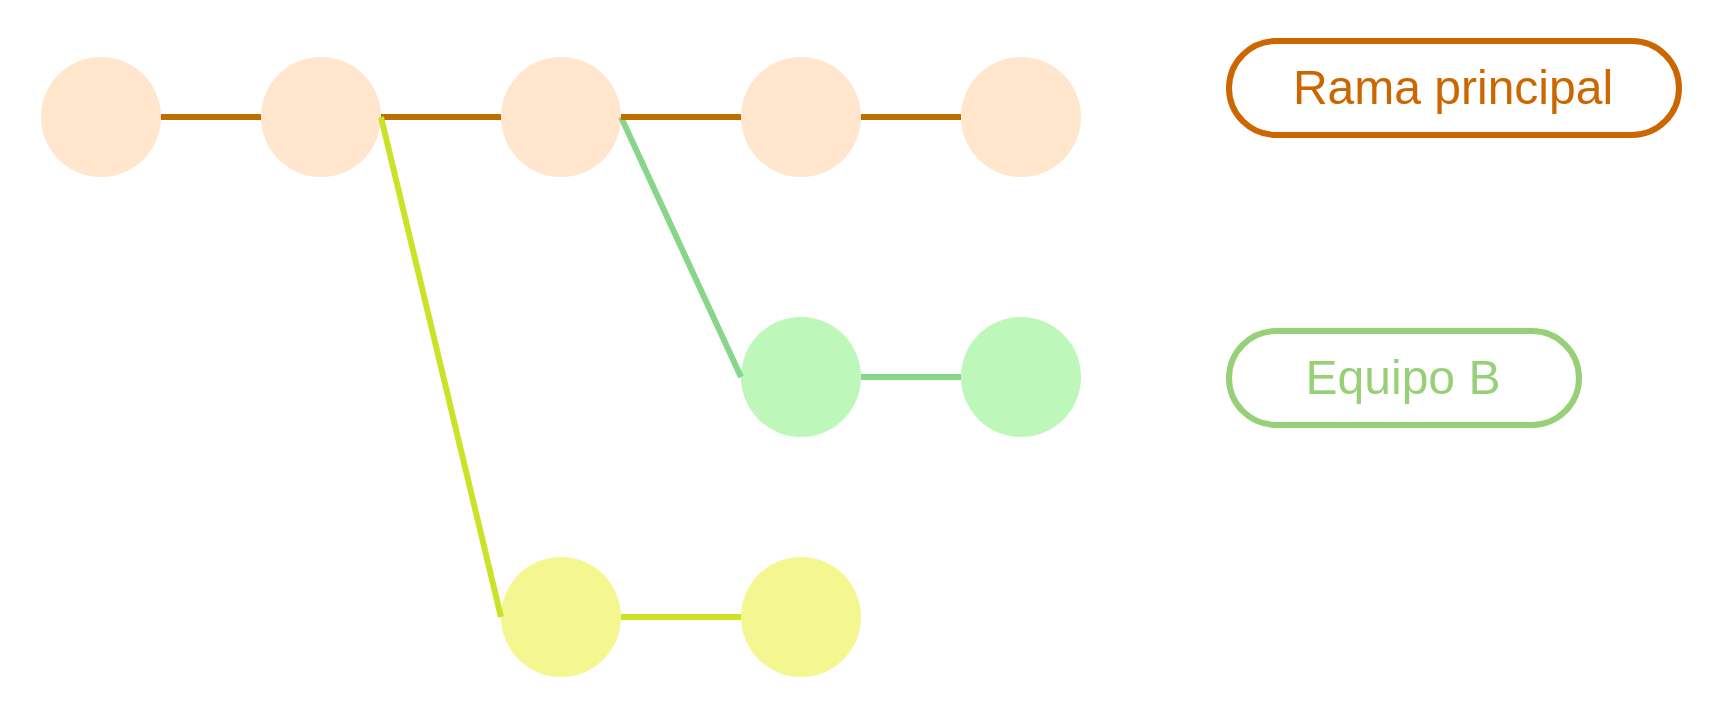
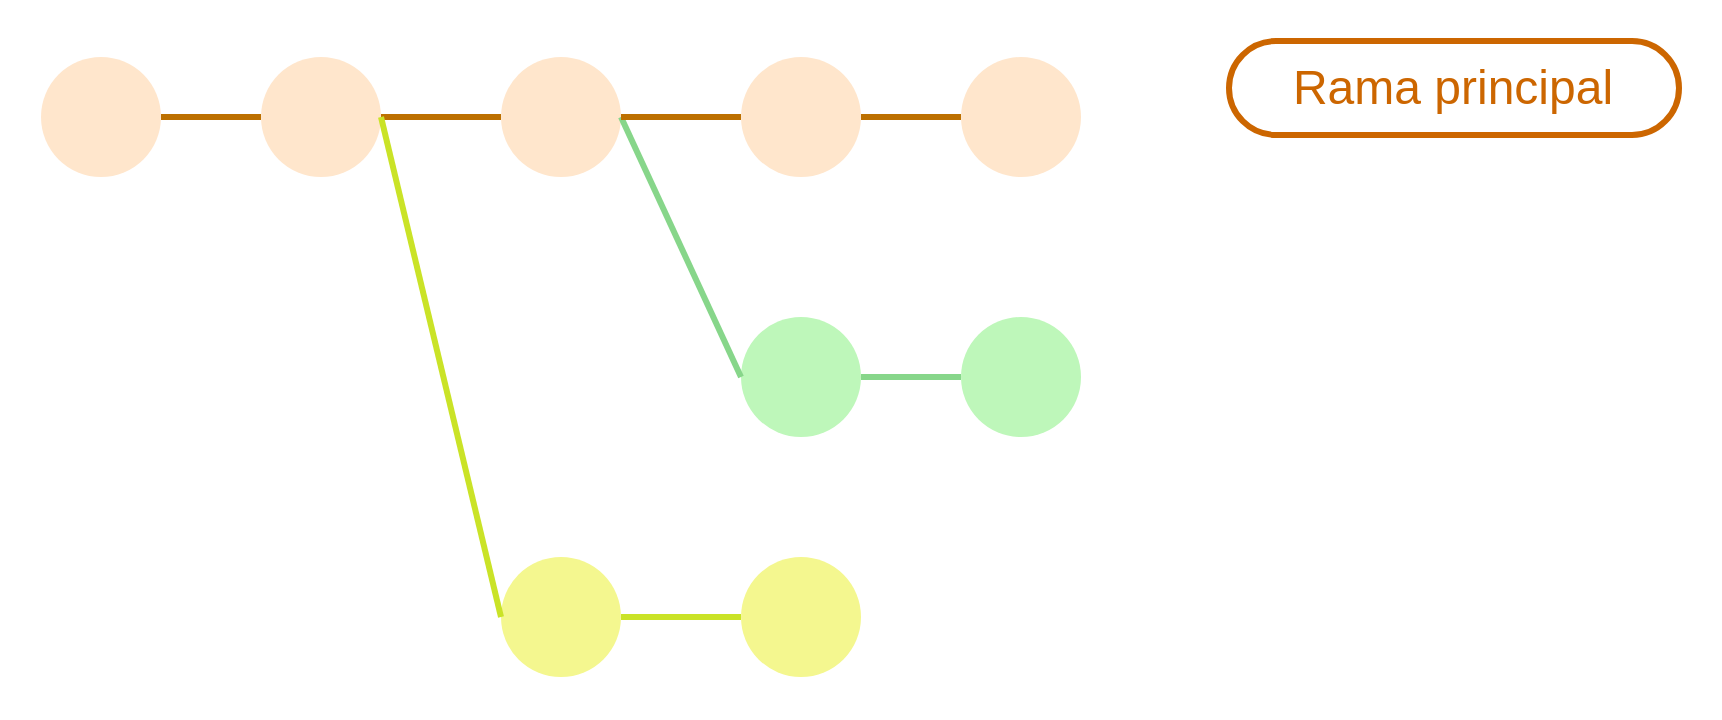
node "Equipo B": removed
